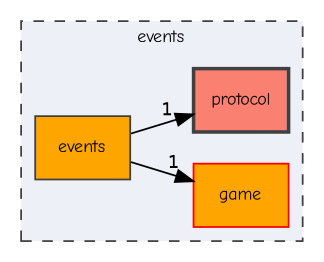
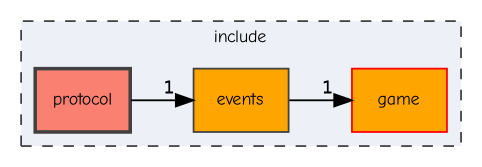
cluster "events": label "events" -> "include"
edge "events" -> "protocol": reversed
